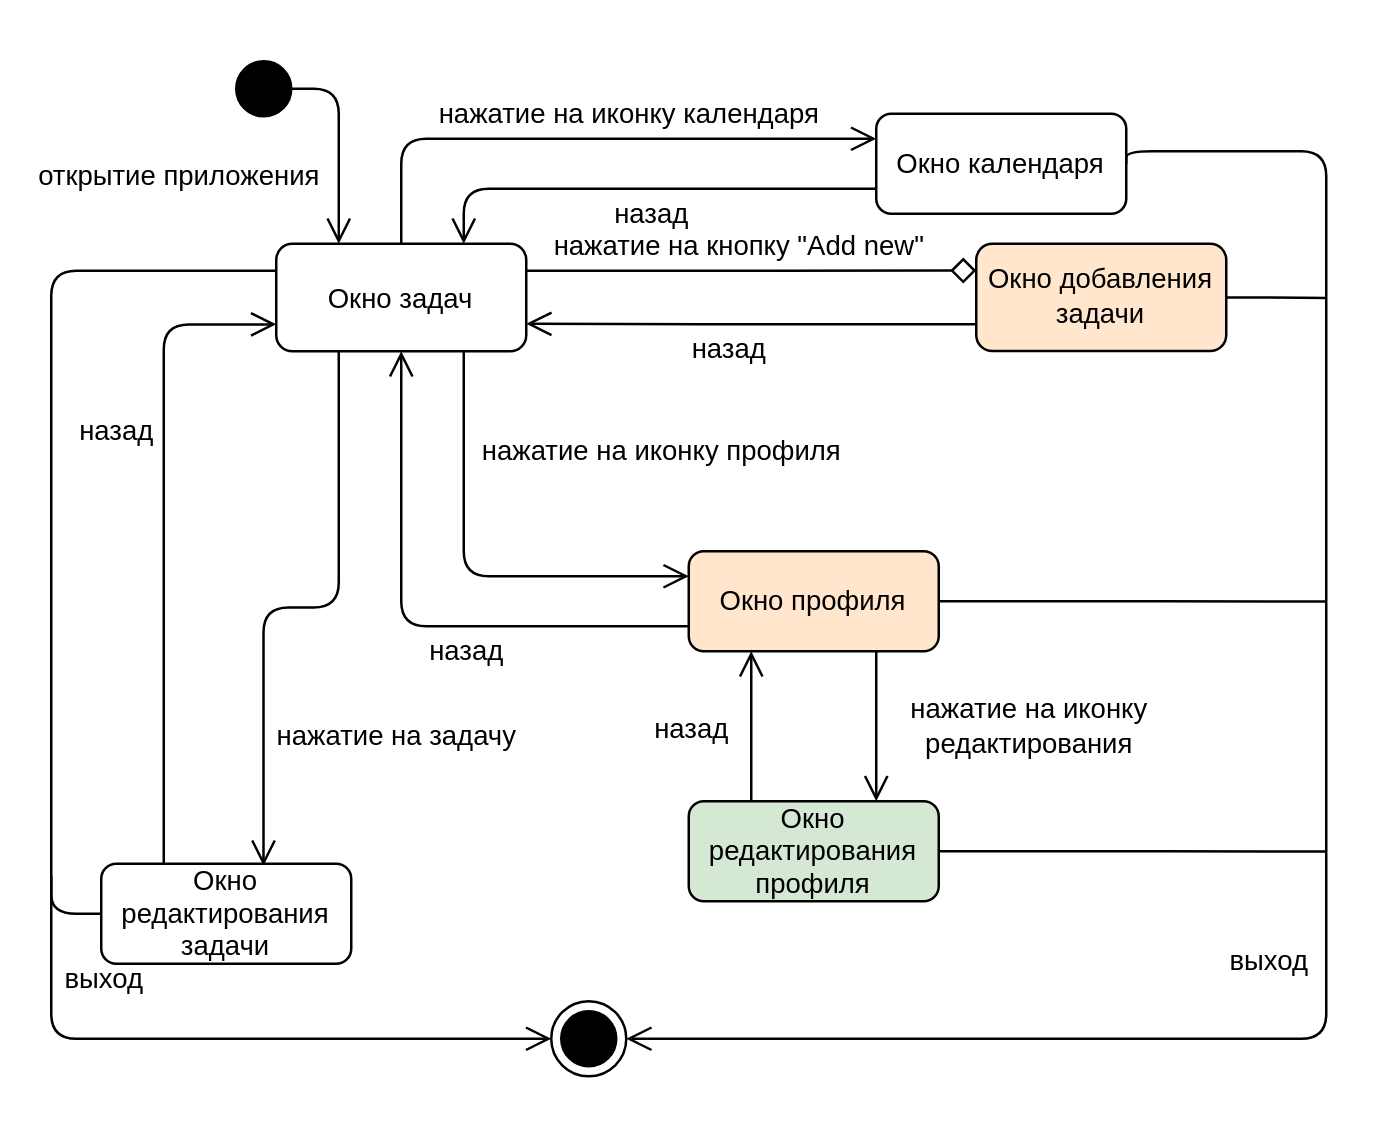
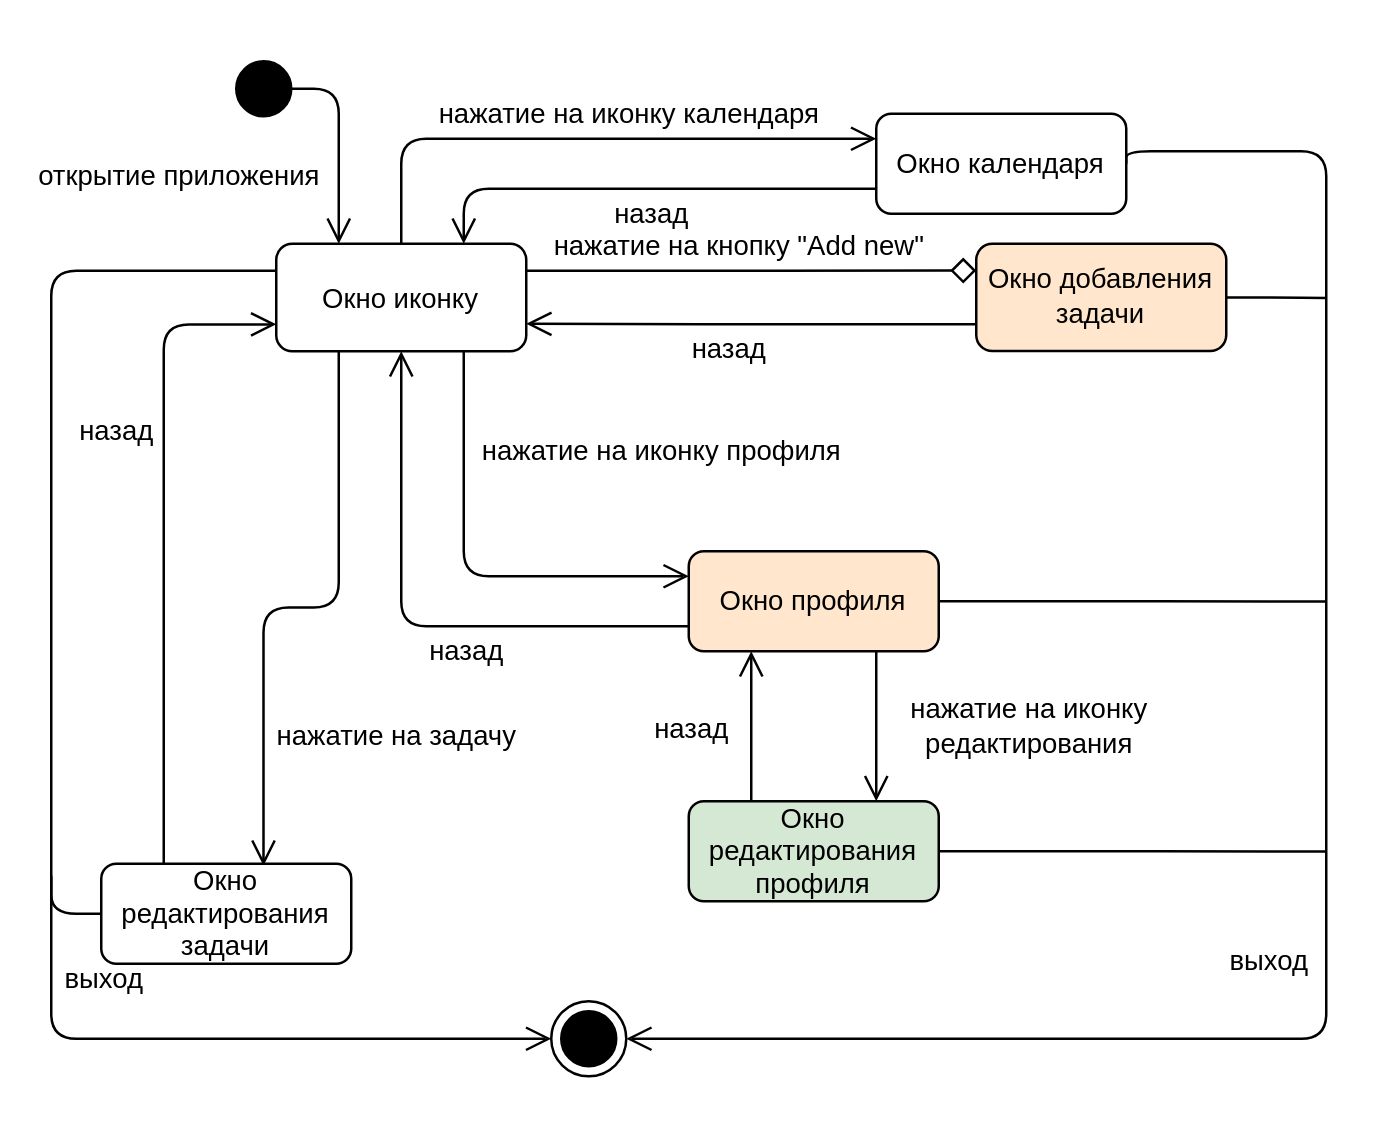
node "Окно задач": label "Окно задач" -> "Окно иконку"
